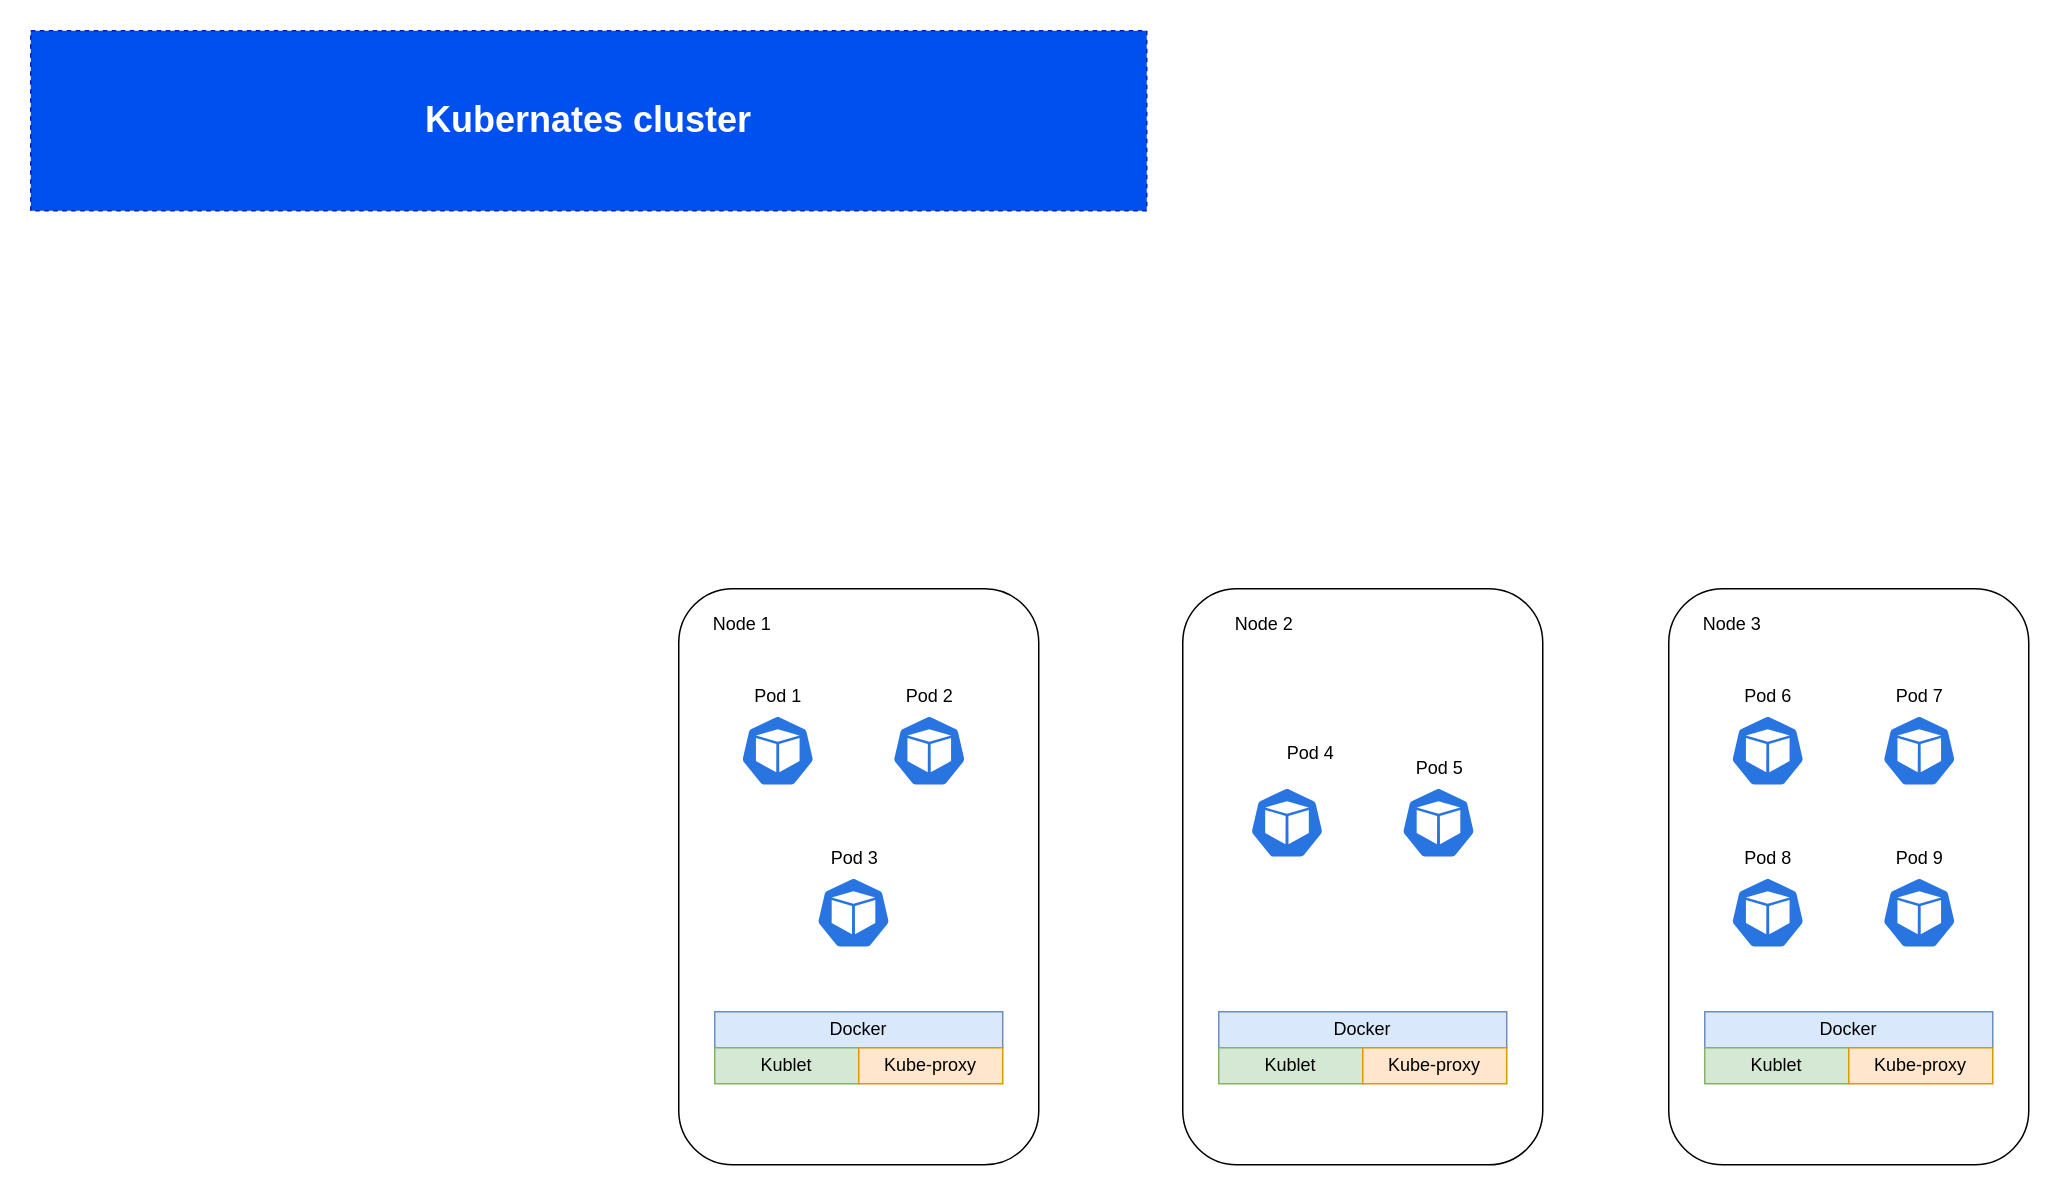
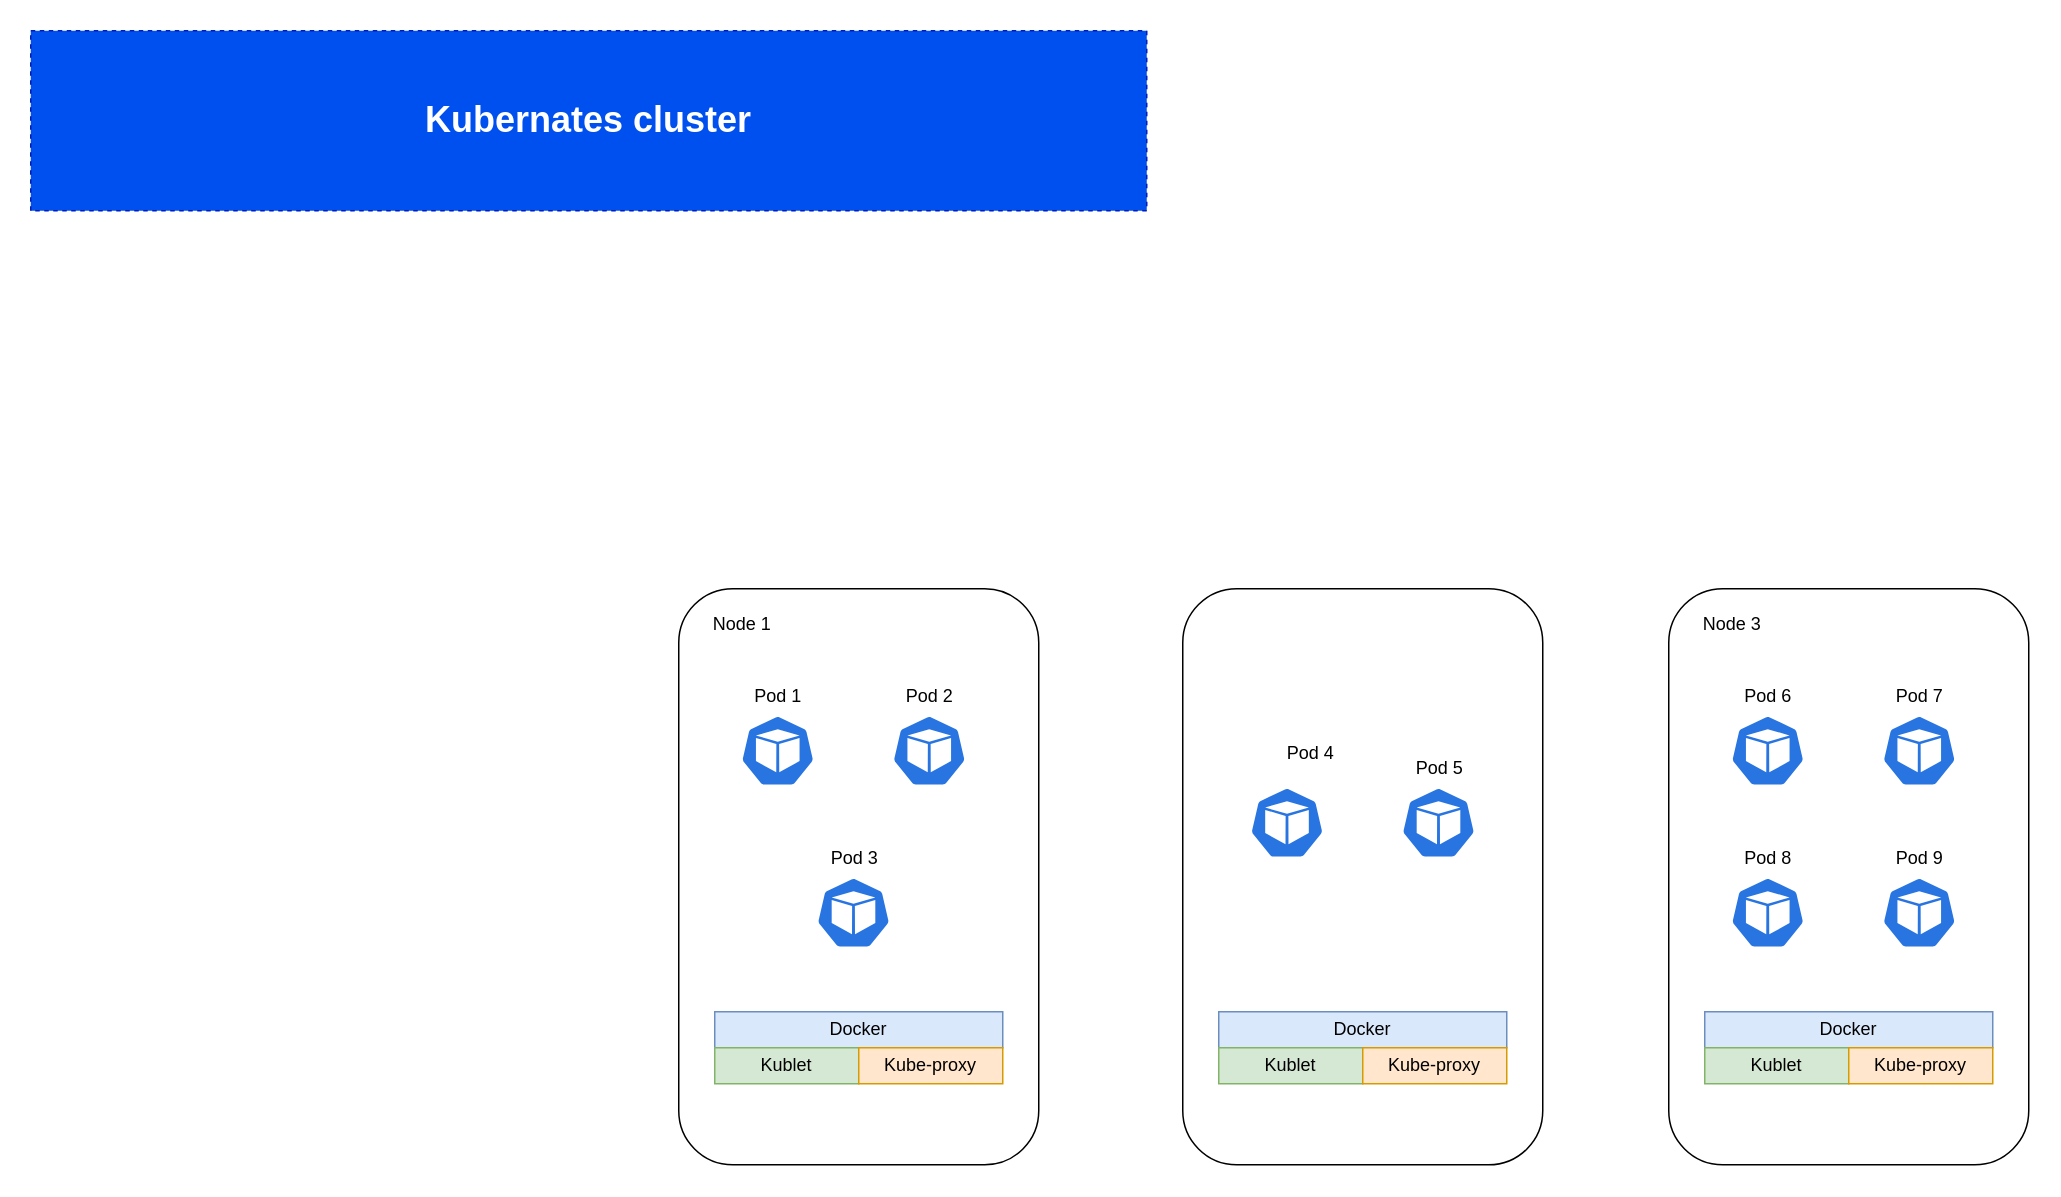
node "Node 2": removed
